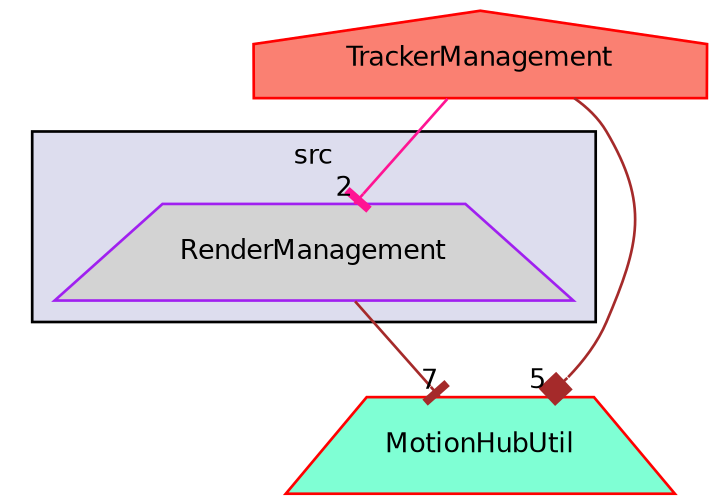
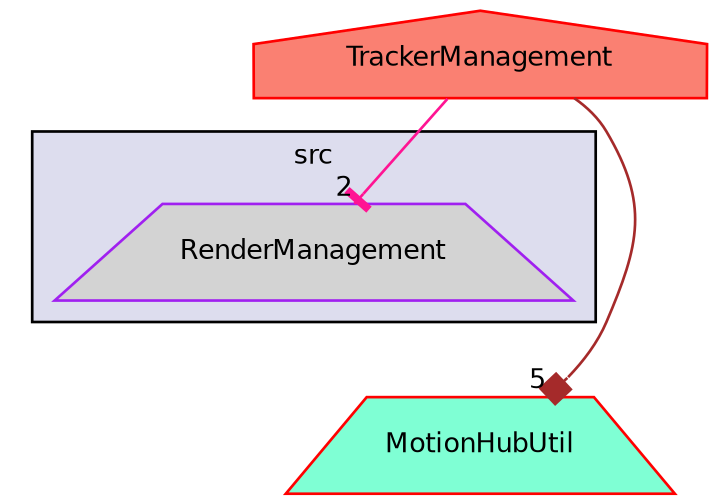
edge "RenderManagement" -> "MotionHubUtil": removed
